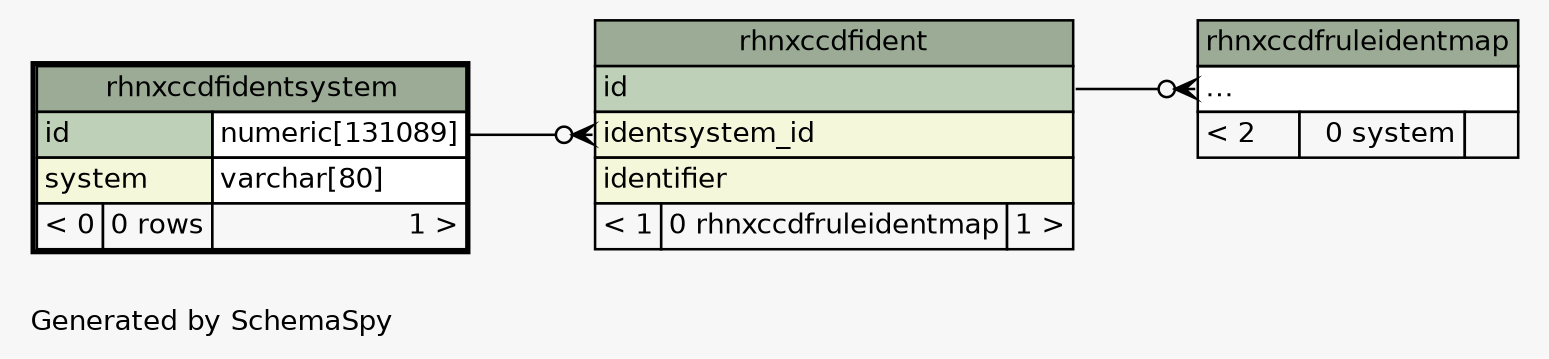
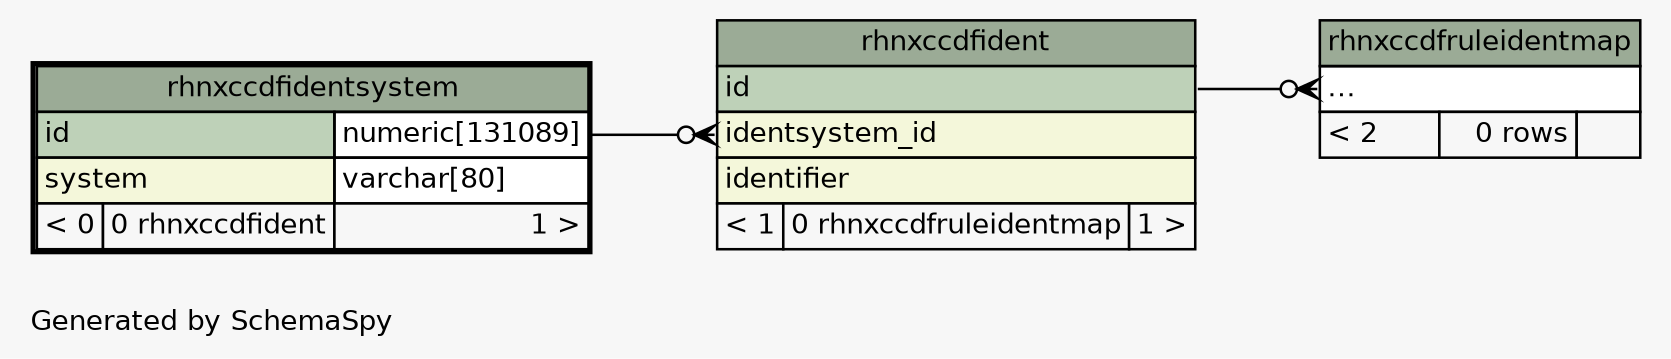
node "rhnxccdfruleidentmap": text "0 system" -> "0 rows"
node "rhnxccdfidentsystem": text "0 rows" -> "0 rhnxccdfident"
